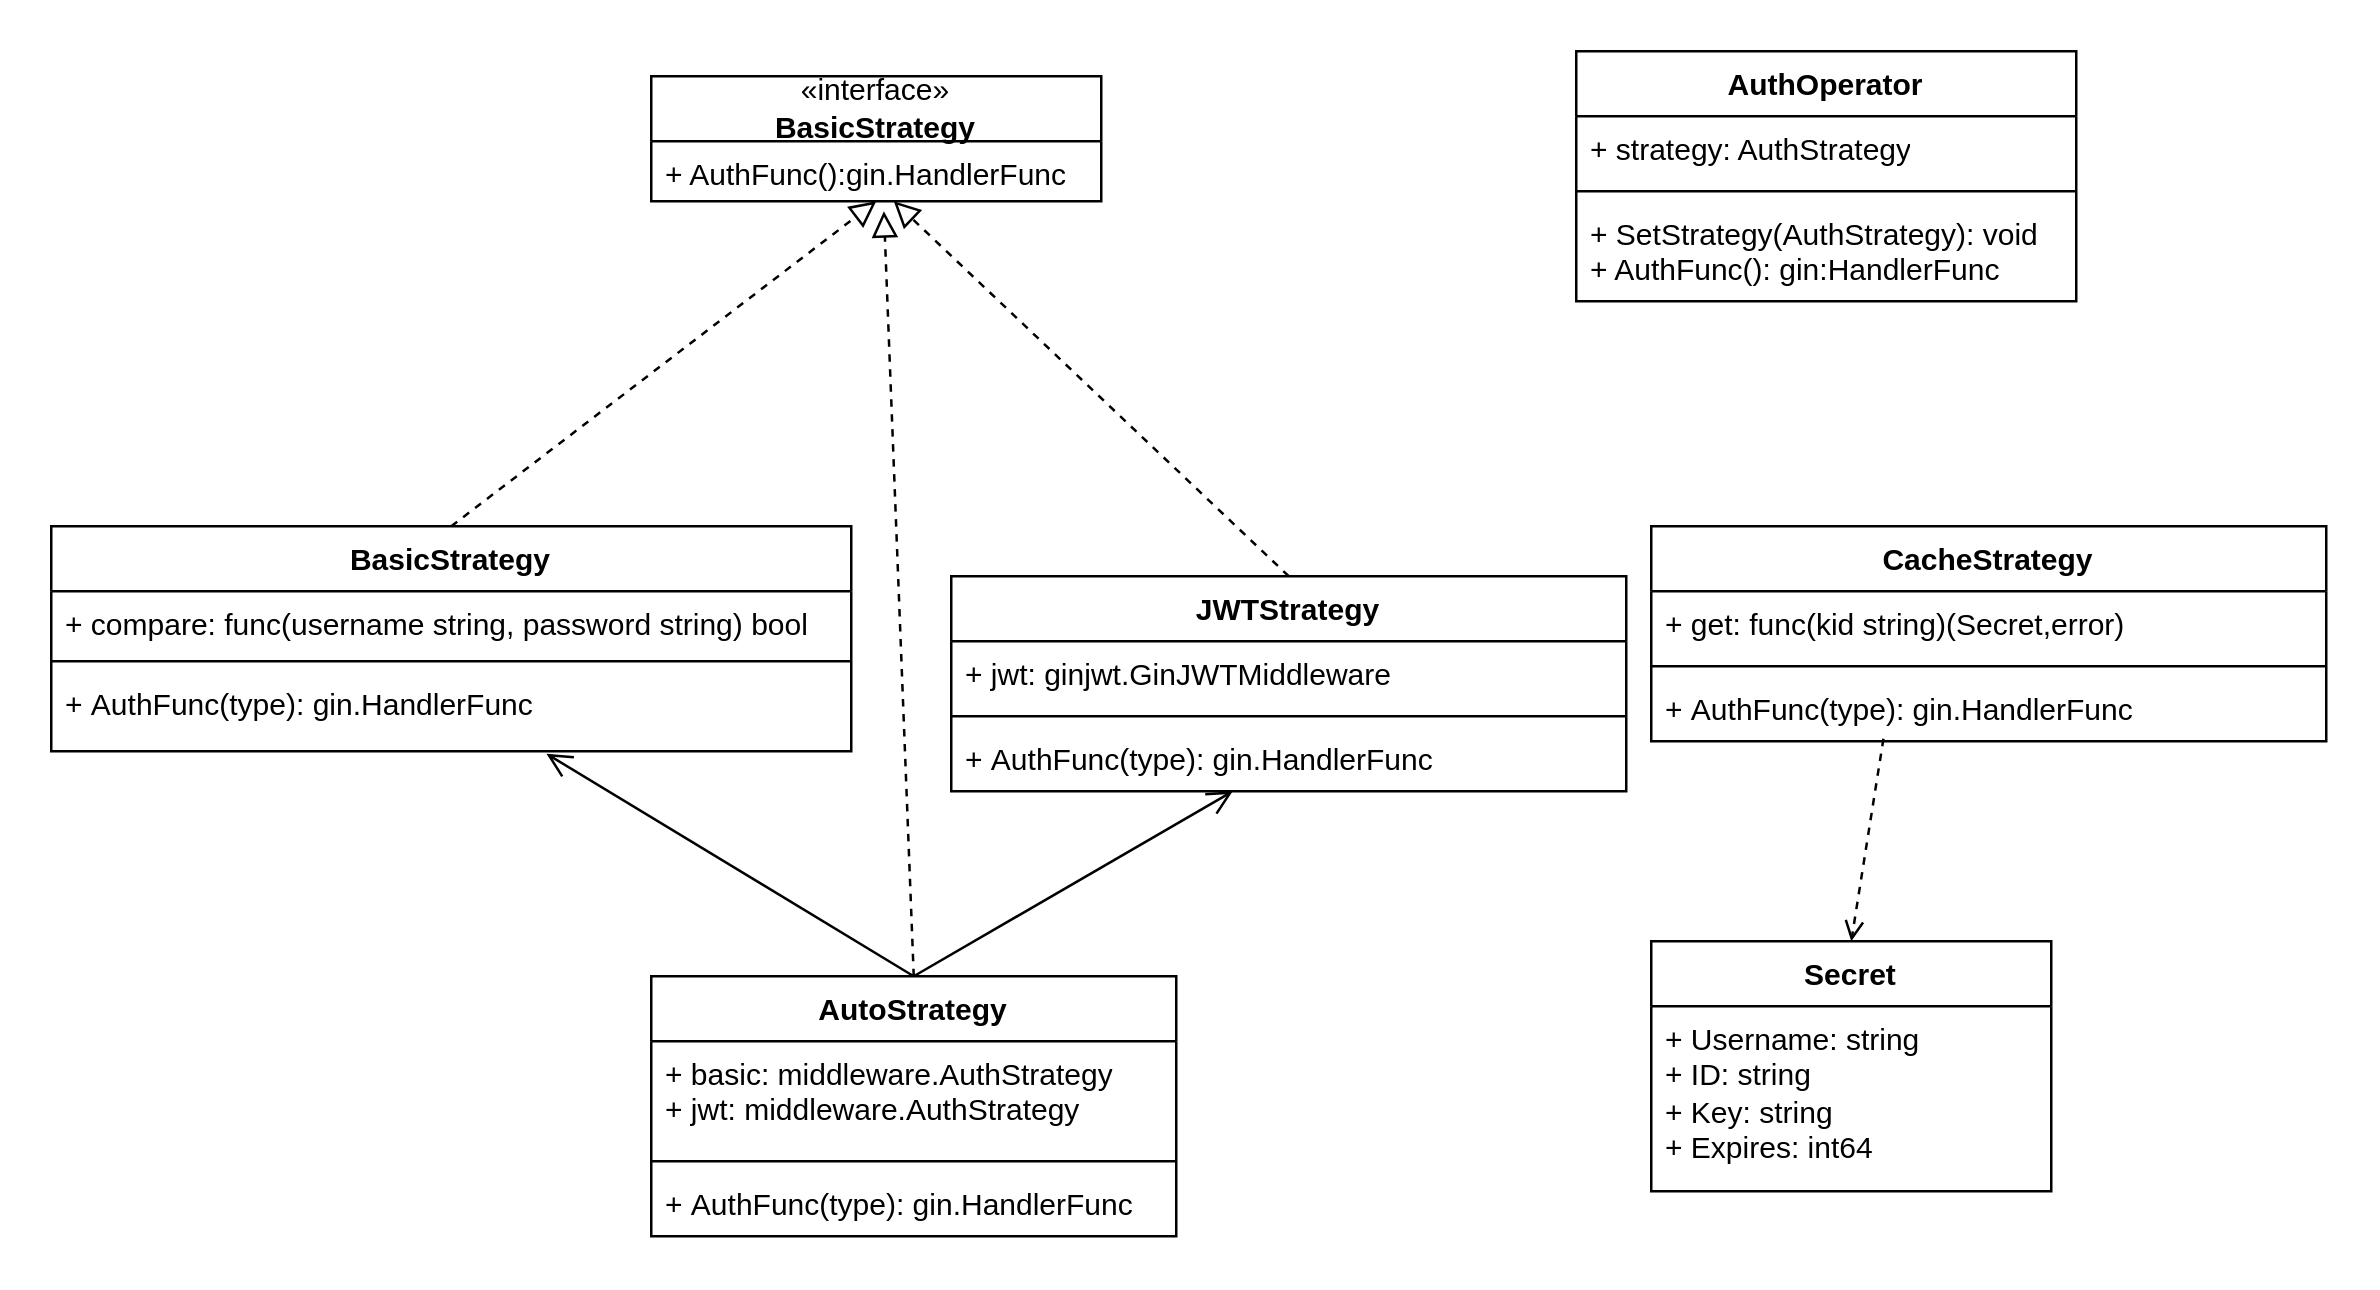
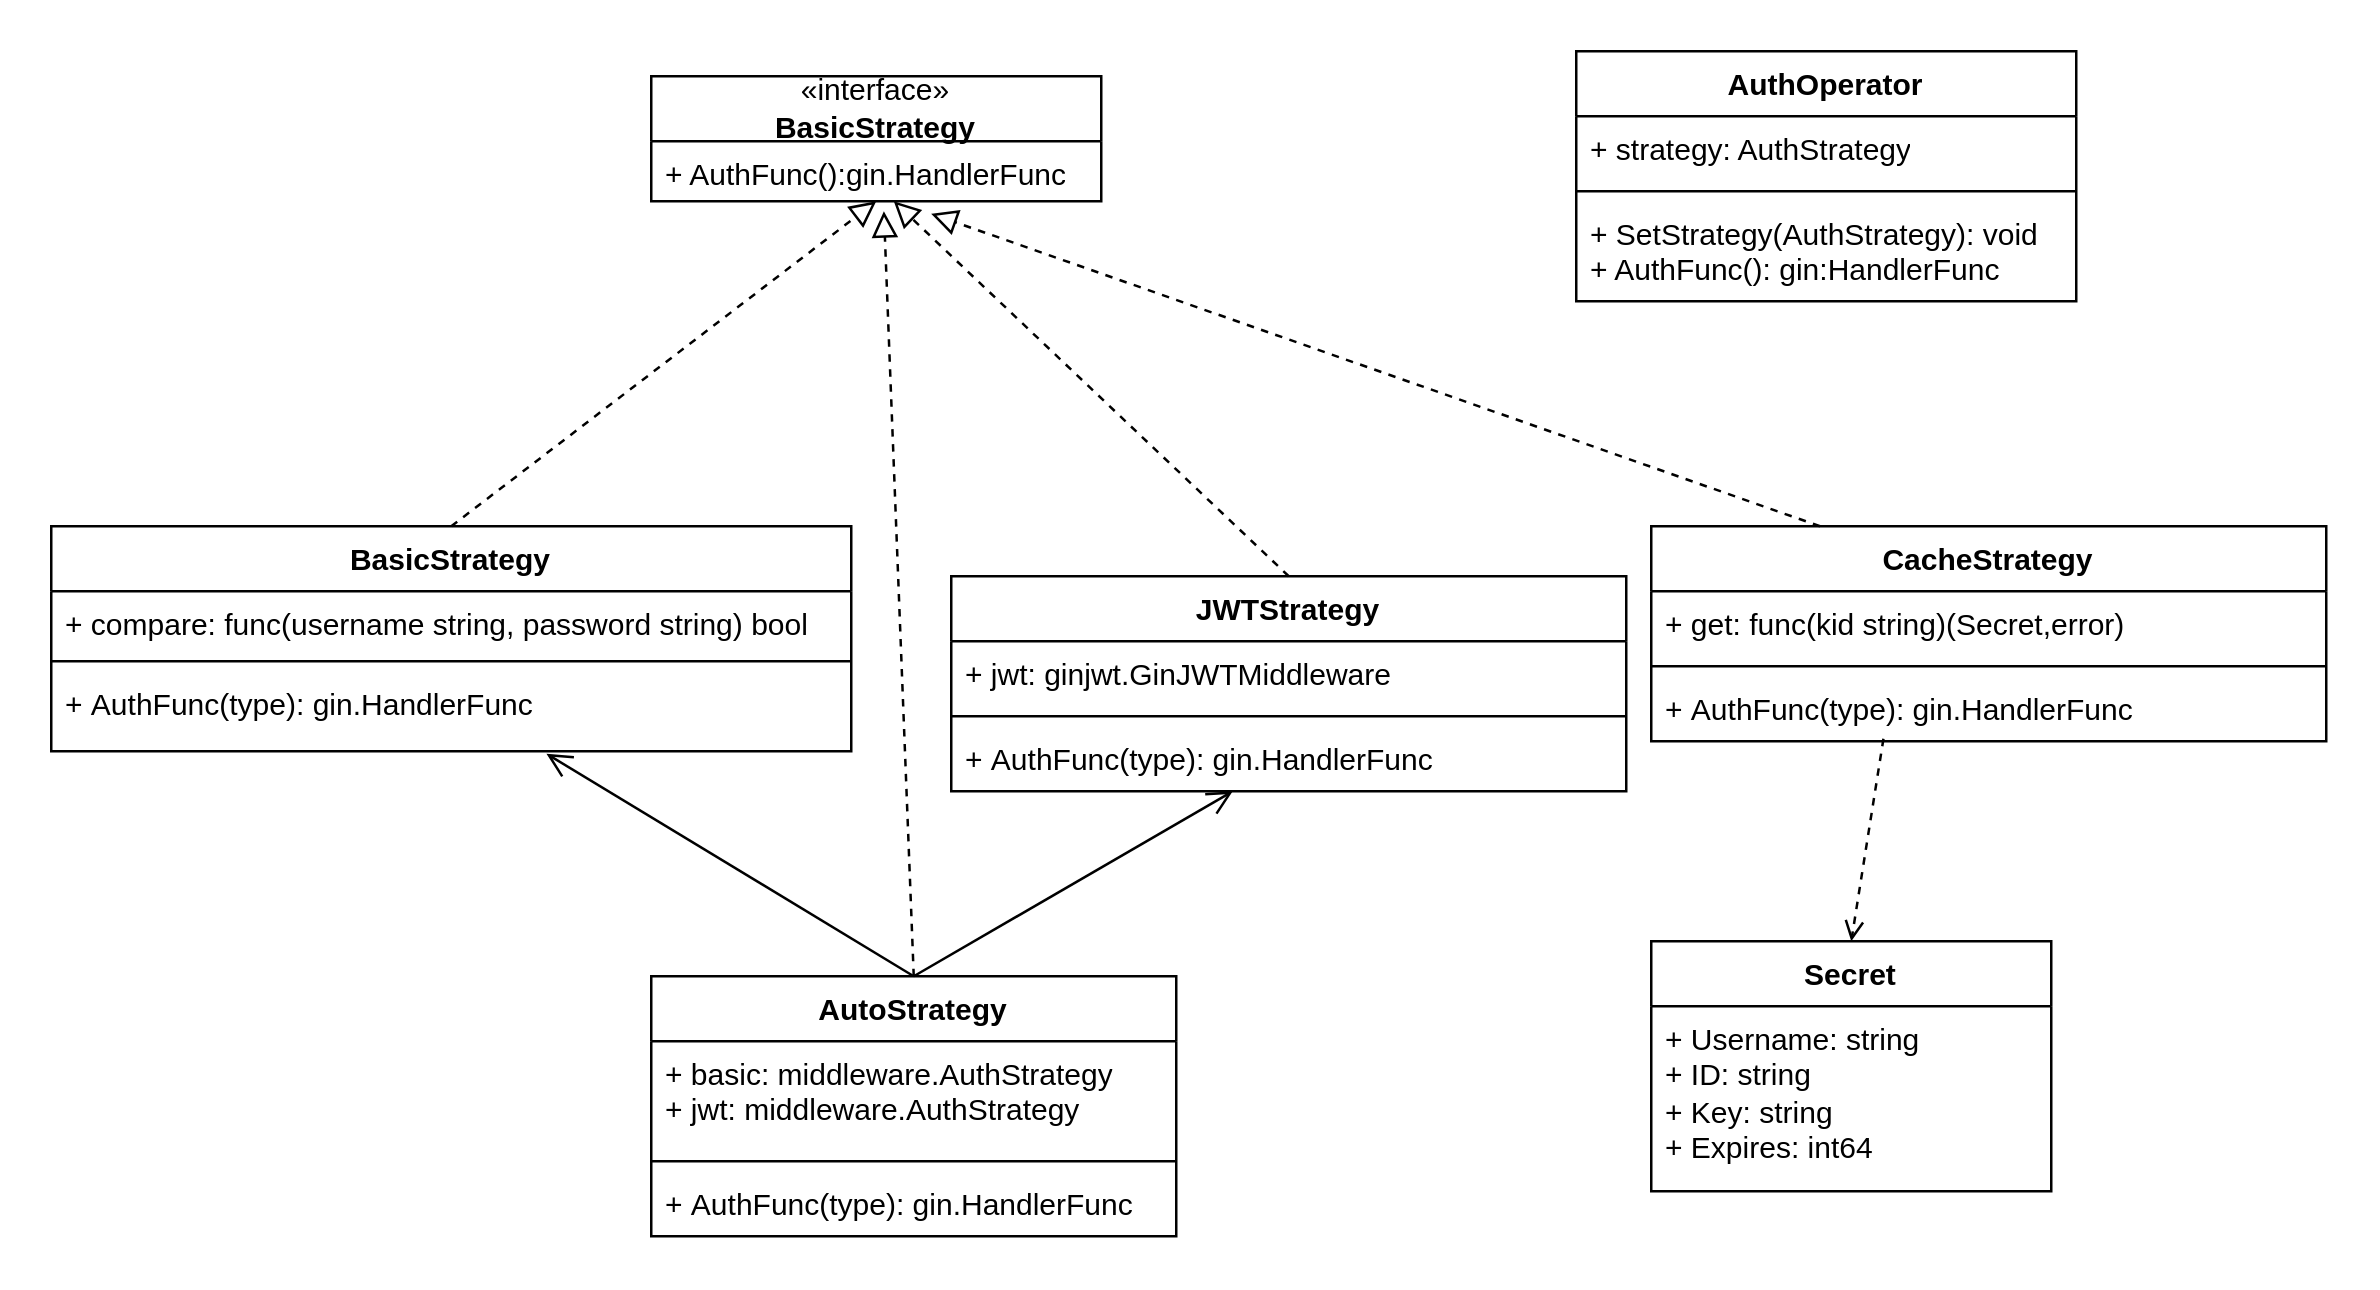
edge "CacheStrategy" -> "+ AuthFunc():gin.HandlerFunc": added
